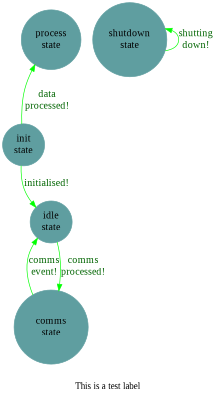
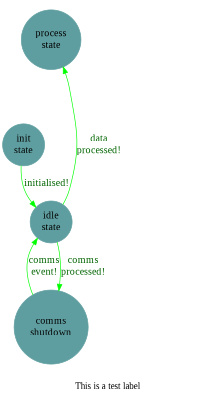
node "shutdown state": removed
edge "init state" -> "process state": now "idle state" -> "process state"
node "comms state": label "comms state" -> "comms shutdown"
